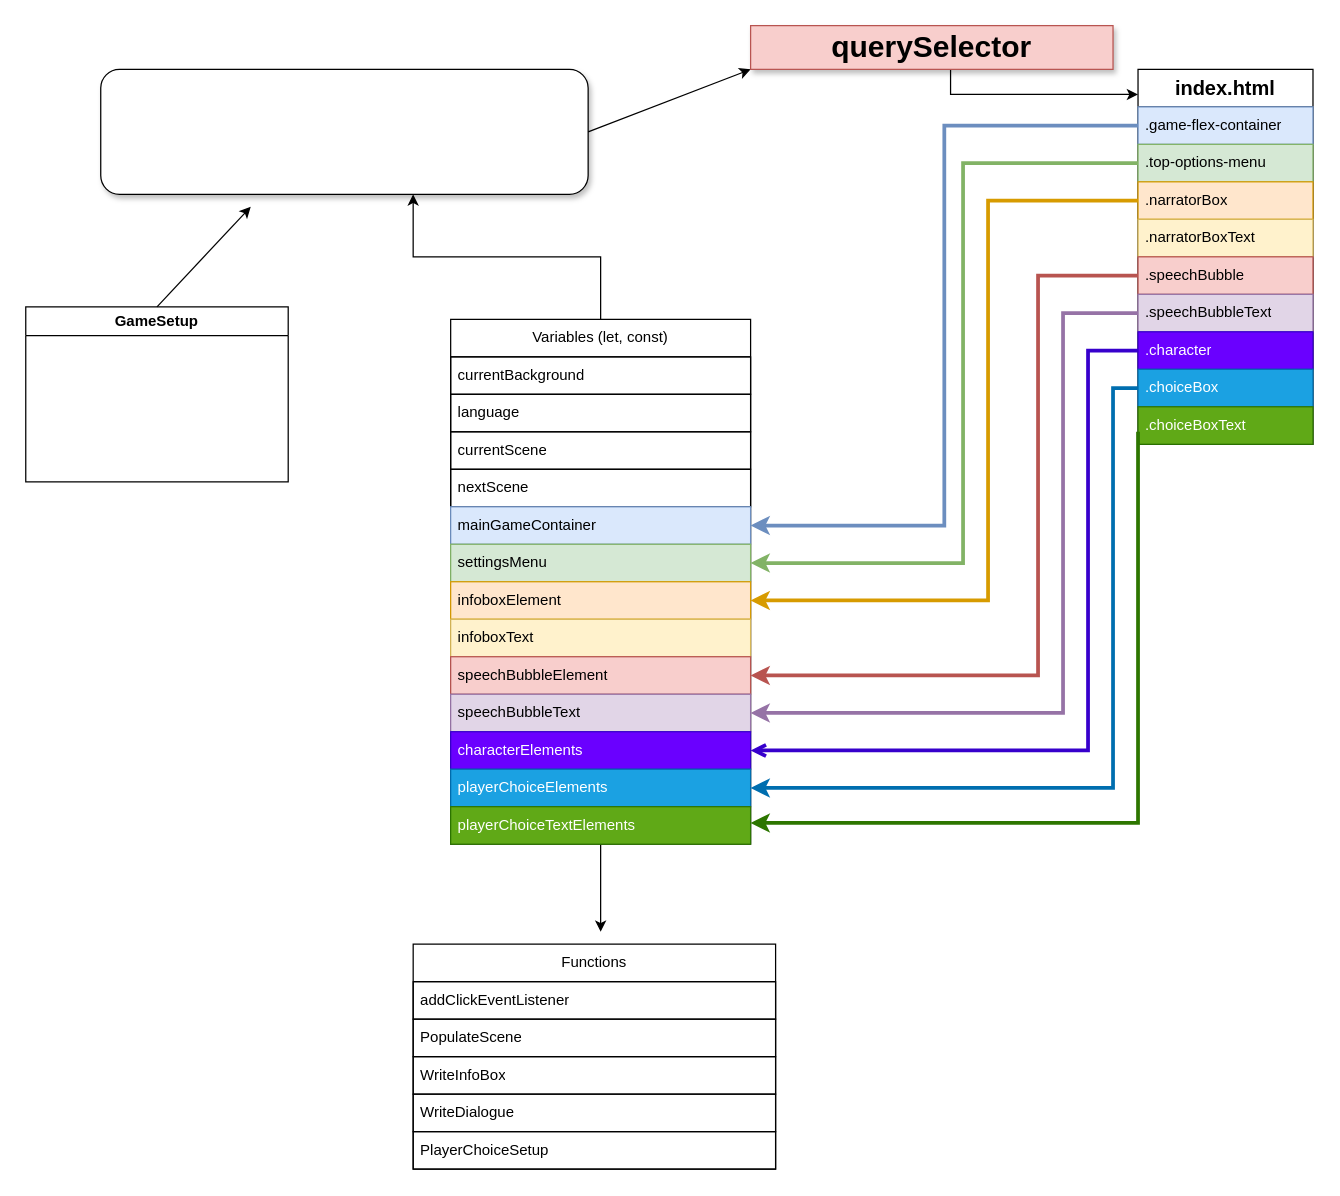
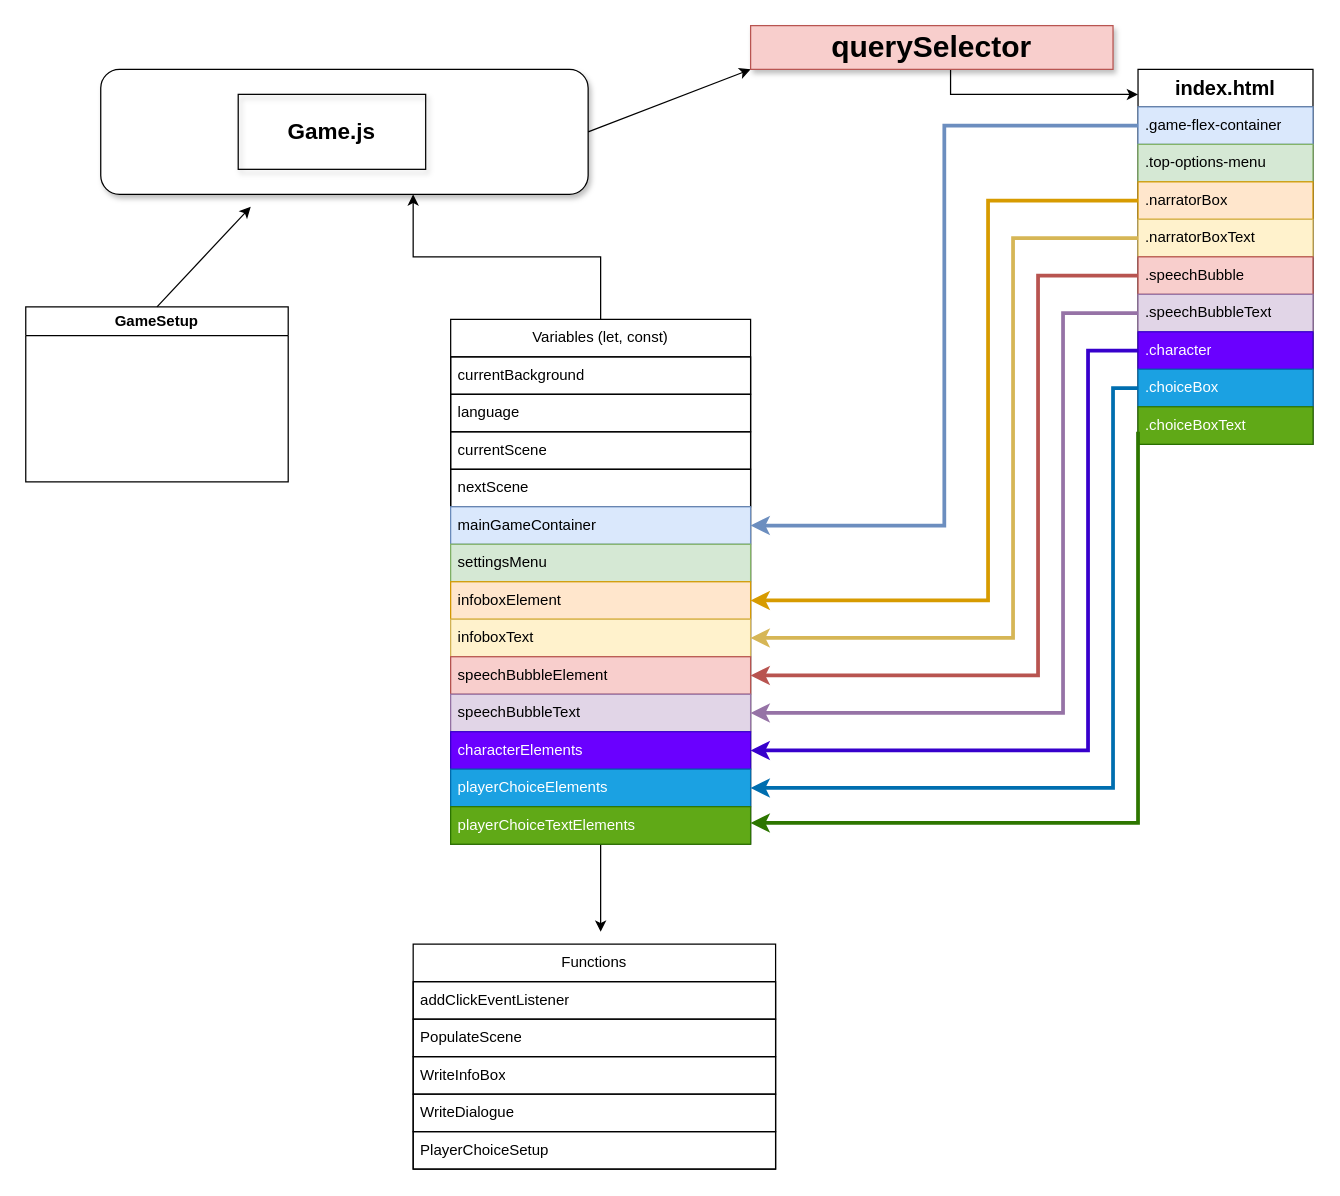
node "Game.js": added
edge ".top-options-menu" -> "settingsMenu": removed
edge ".narratorBoxText" -> "infoboxText": added
edge ".character" -> "characterElements": arrowhead open -> classic
